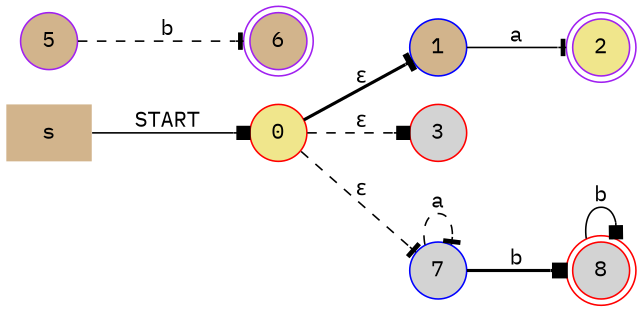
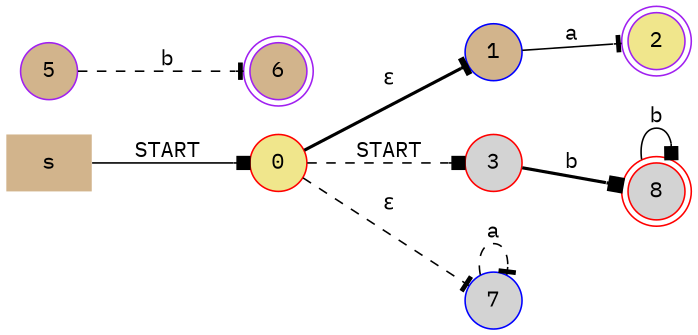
edge "0" -> "3": label "ε" -> "START"
edge "7" -> "8": now "3" -> "8"
